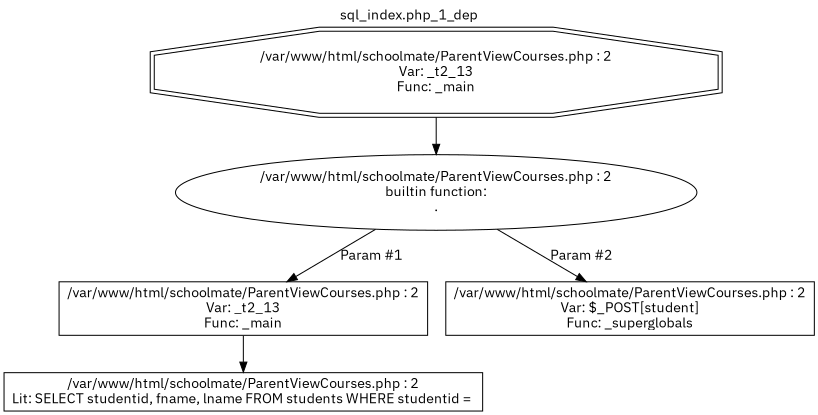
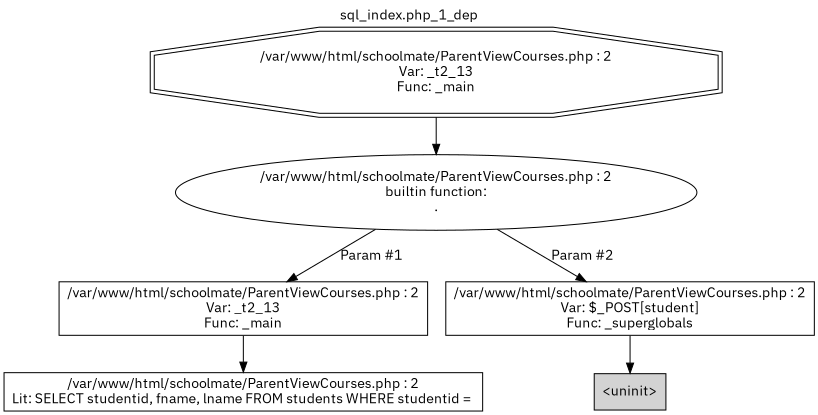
node "<uninit>": added
